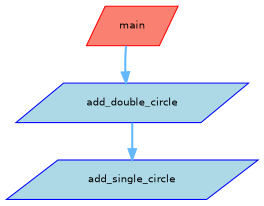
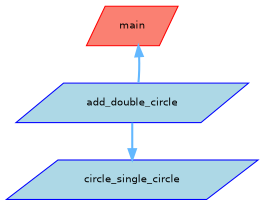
edge "main" -> "add_double_circle": reversed
node "add_single_circle": label "add_single_circle" -> "circle_single_circle"
